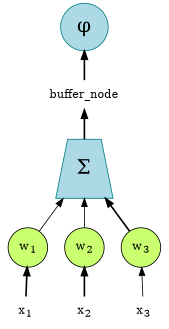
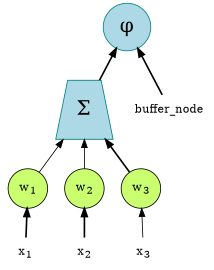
edge "Σ" -> "buffer_node": now "Σ" -> "φ"
